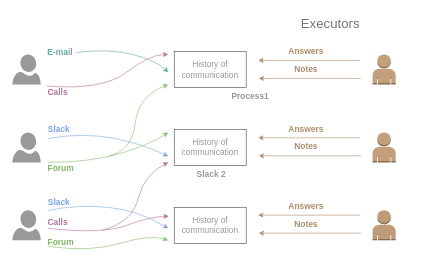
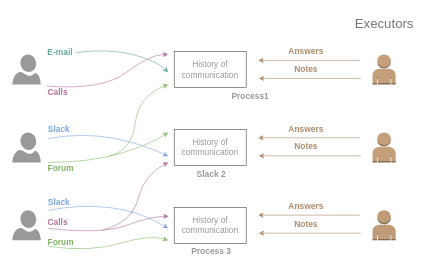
node "Executors": moved (330, 24) -> (384, 24)
node "Process 3": added
